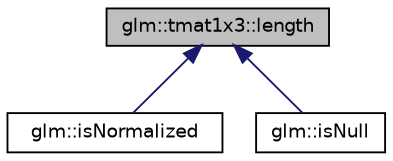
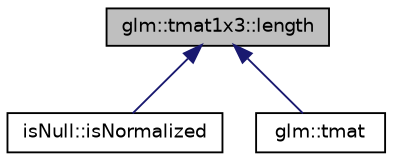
node "glm::isNormalized": label "glm::isNormalized" -> "isNull::isNormalized"
node "glm::isNull": label "glm::isNull" -> "glm::tmat"
